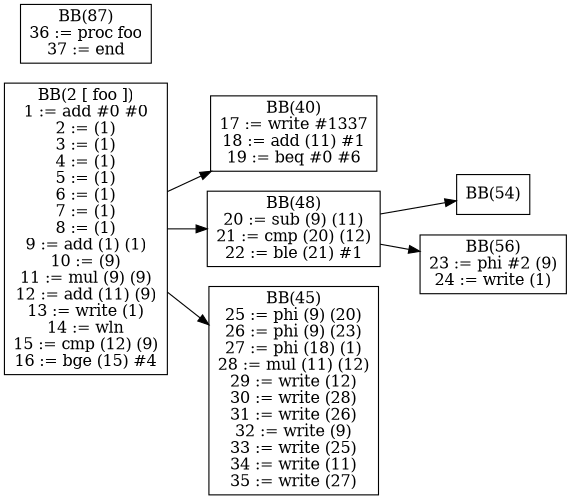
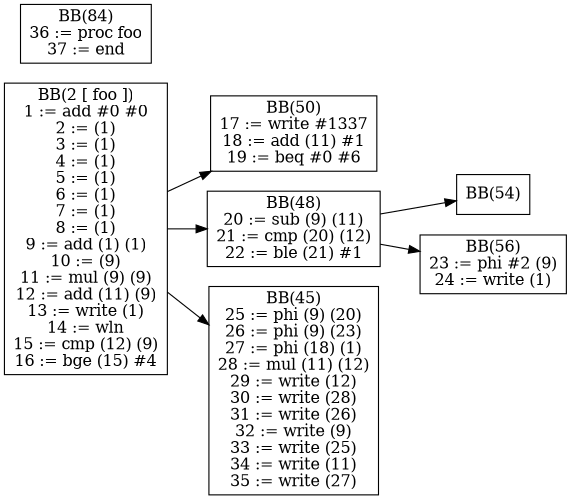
node "BB(87) 36 := proc foo 37 := end": label "BB(87) 36 := proc foo 37 := end" -> "BB(84) 36 := proc foo 37 := end"
node "BB(40) 17 := write #1337 18 := add (11) #1 19 := beq #0 #6": label "BB(40) 17 := write #1337 18 := add (11) #1 19 := beq #0 #6" -> "BB(50) 17 := write #1337 18 := add (11) #1 19 := beq #0 #6"
